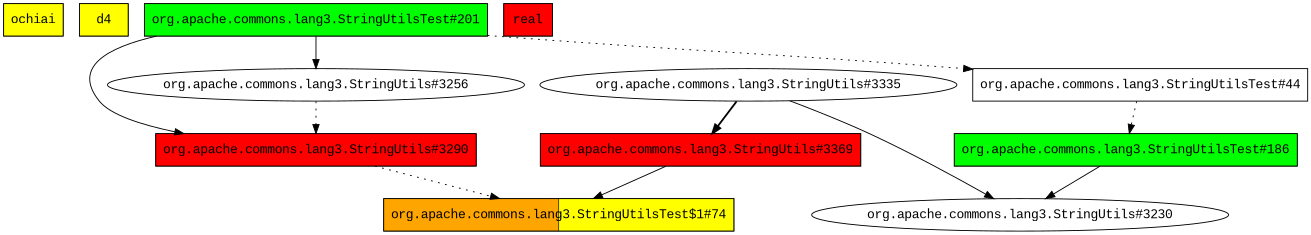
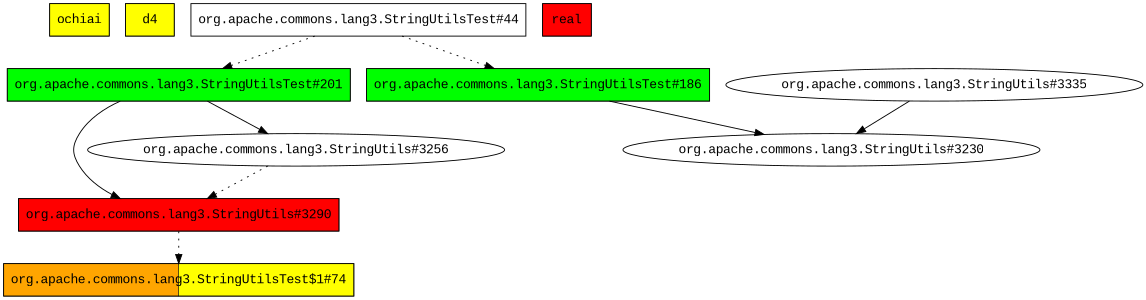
edge "org.apache.commons.lang3.StringUtilsTest#201" -> "org.apache.commons.lang3.StringUtilsTest#44": reversed
node "org.apache.commons.lang3.StringUtils#3369": removed
